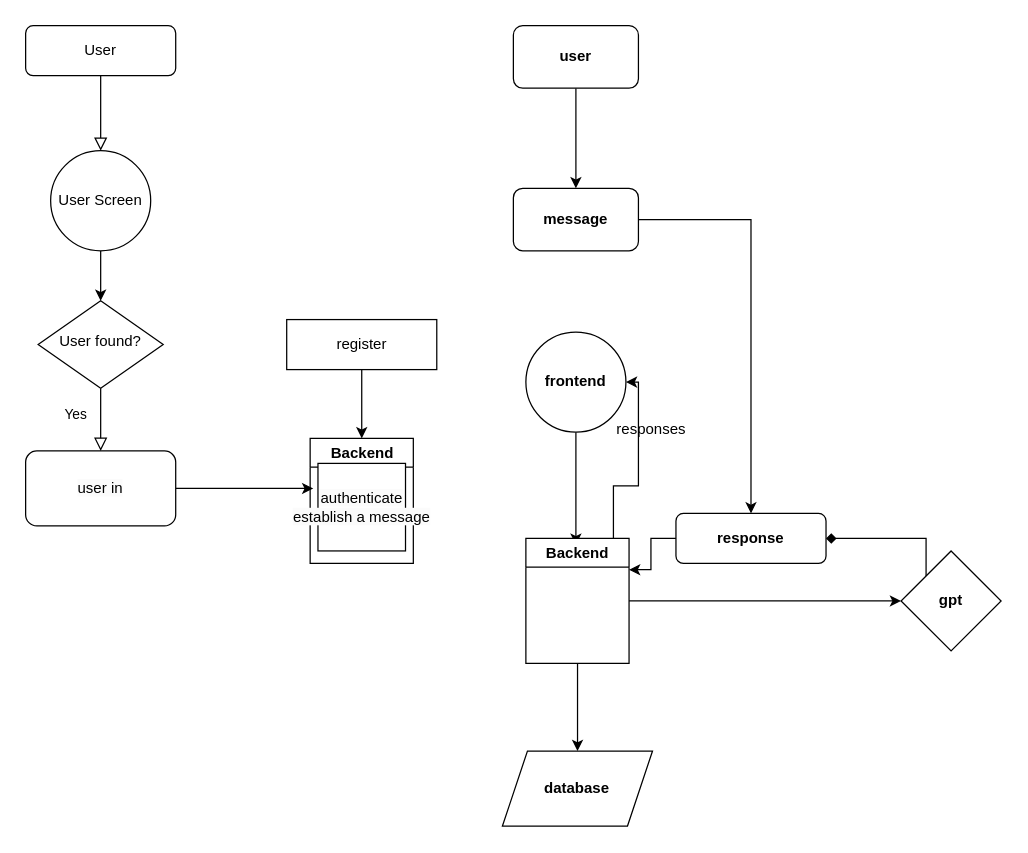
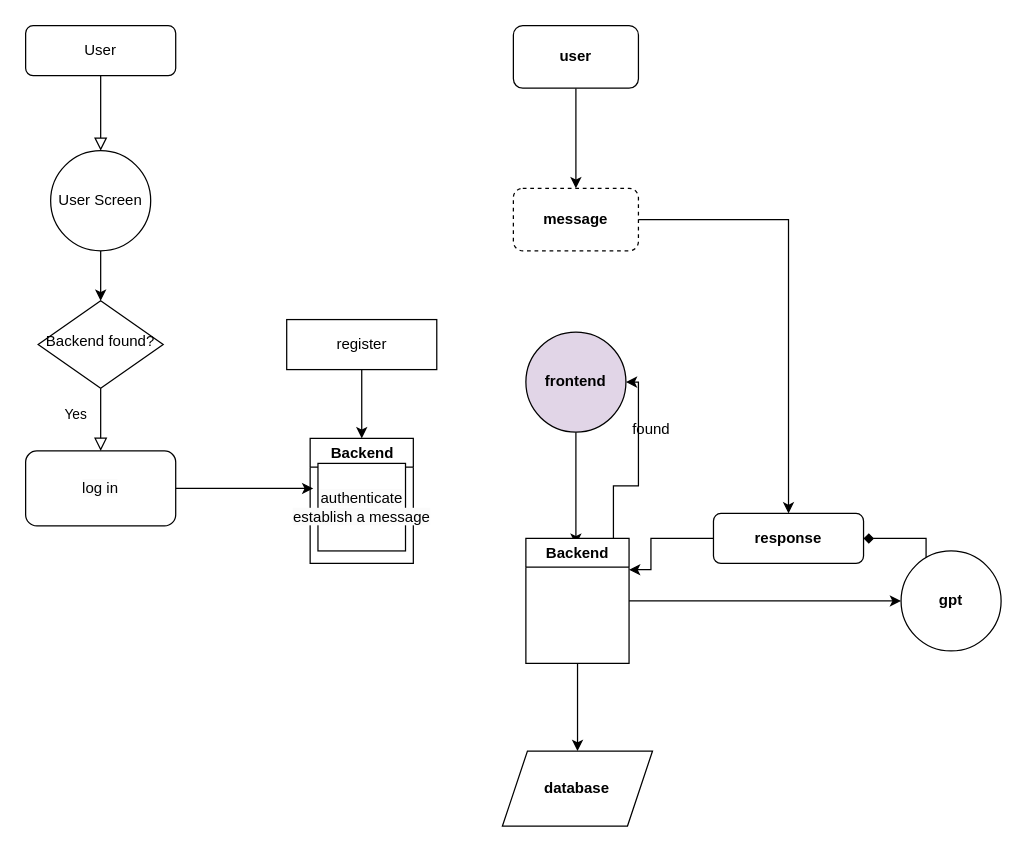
node "message": style solid -> dashed
node "User found?": label "User found?" -> "Backend found?"
node "frontend": fillcolor #ffffff -> #e1d5e7
node "responses": label "responses" -> "found"
node "user in": label "user in" -> "log in"
node "response": moved (751, 538) -> (788, 538)
node "gpt": shape diamond -> ellipse
